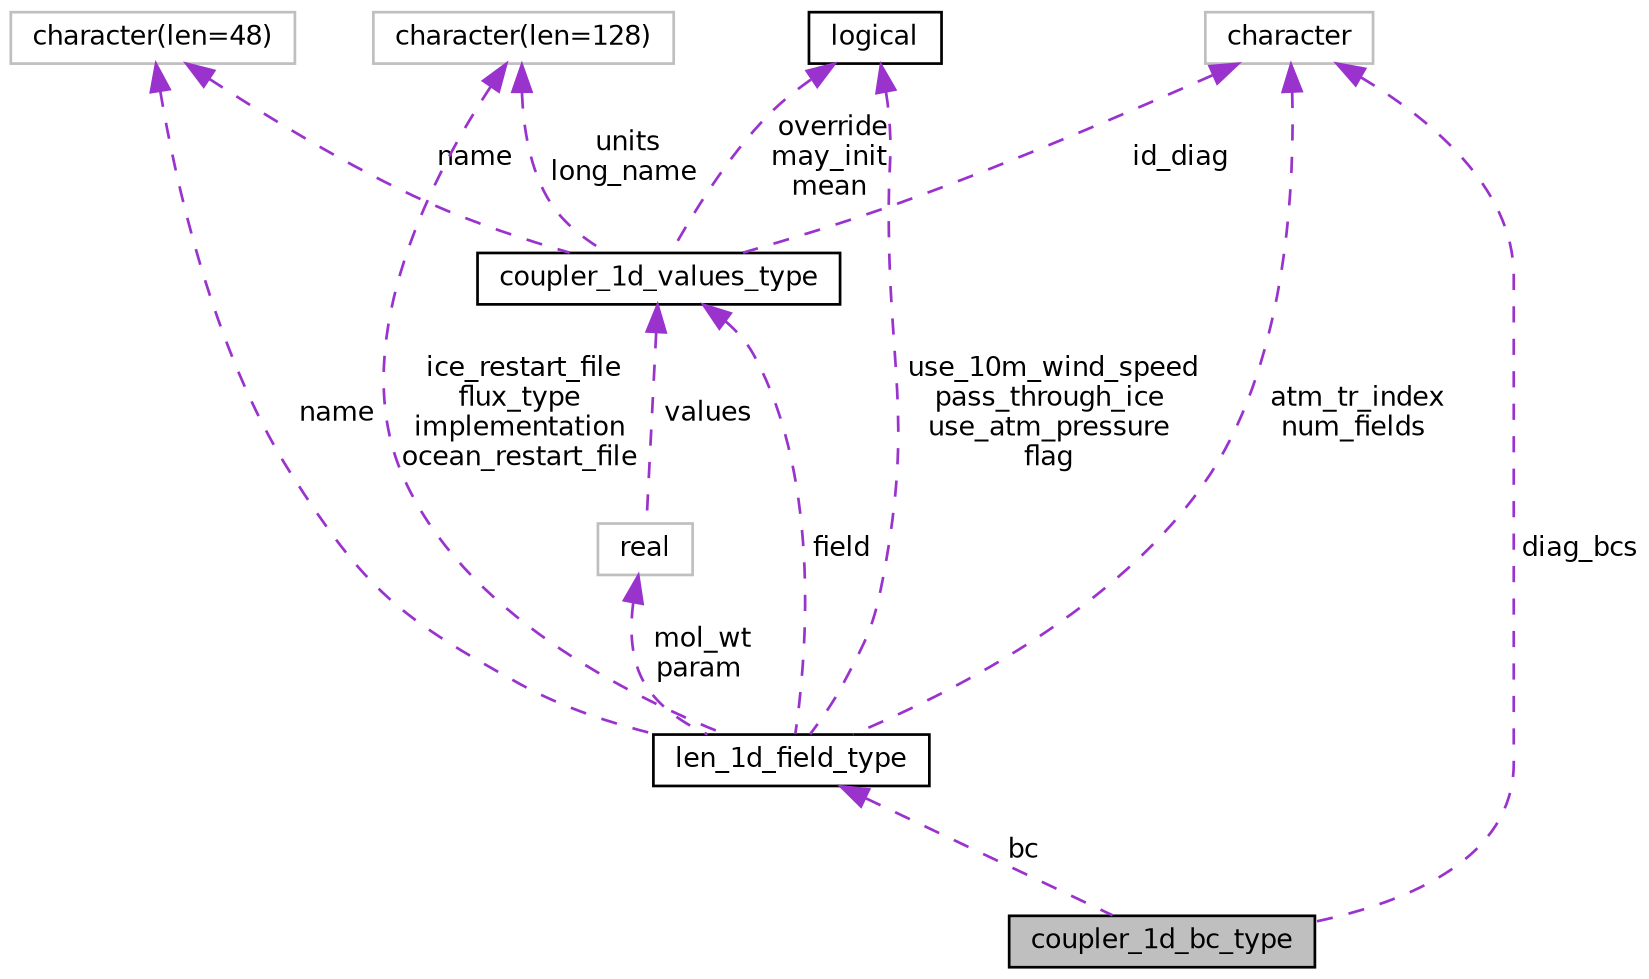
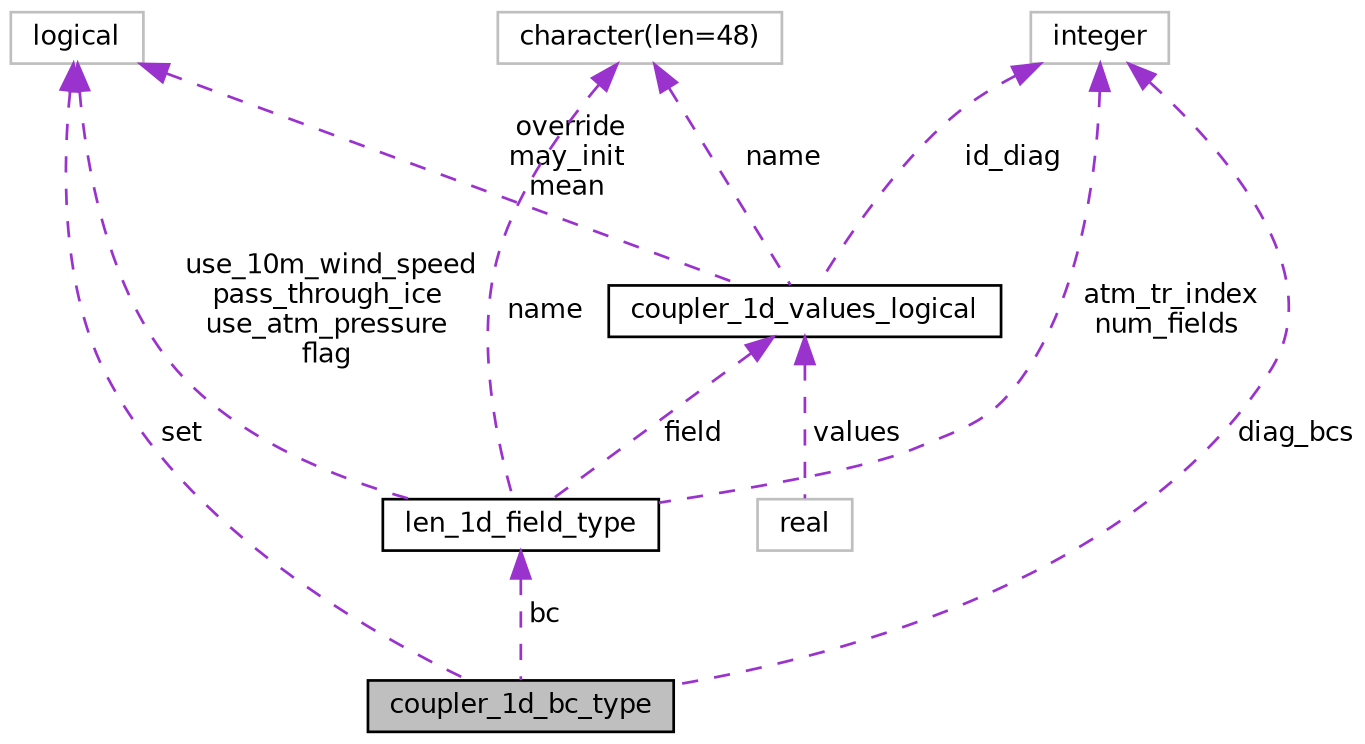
node "character(len=128)": removed
node "logical": color black -> grey75
node "character": label "character" -> "integer"
node "coupler_1d_values_type": label "coupler_1d_values_type" -> "coupler_1d_values_logical"
edge "coupler_1d_bc_type" -> "logical": added, label "set"
edge "len_1d_field_type" -> "real": removed, label "mol_wt param"
